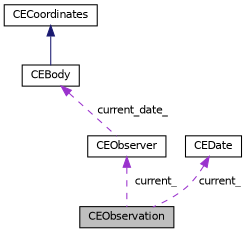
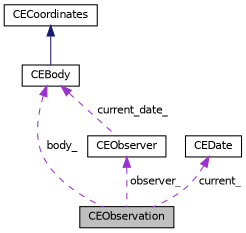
edge "CEObservation" -> "CEBody": added, label "body_"
edge "CEObservation" -> "CEObserver": label " current_" -> " observer_"
